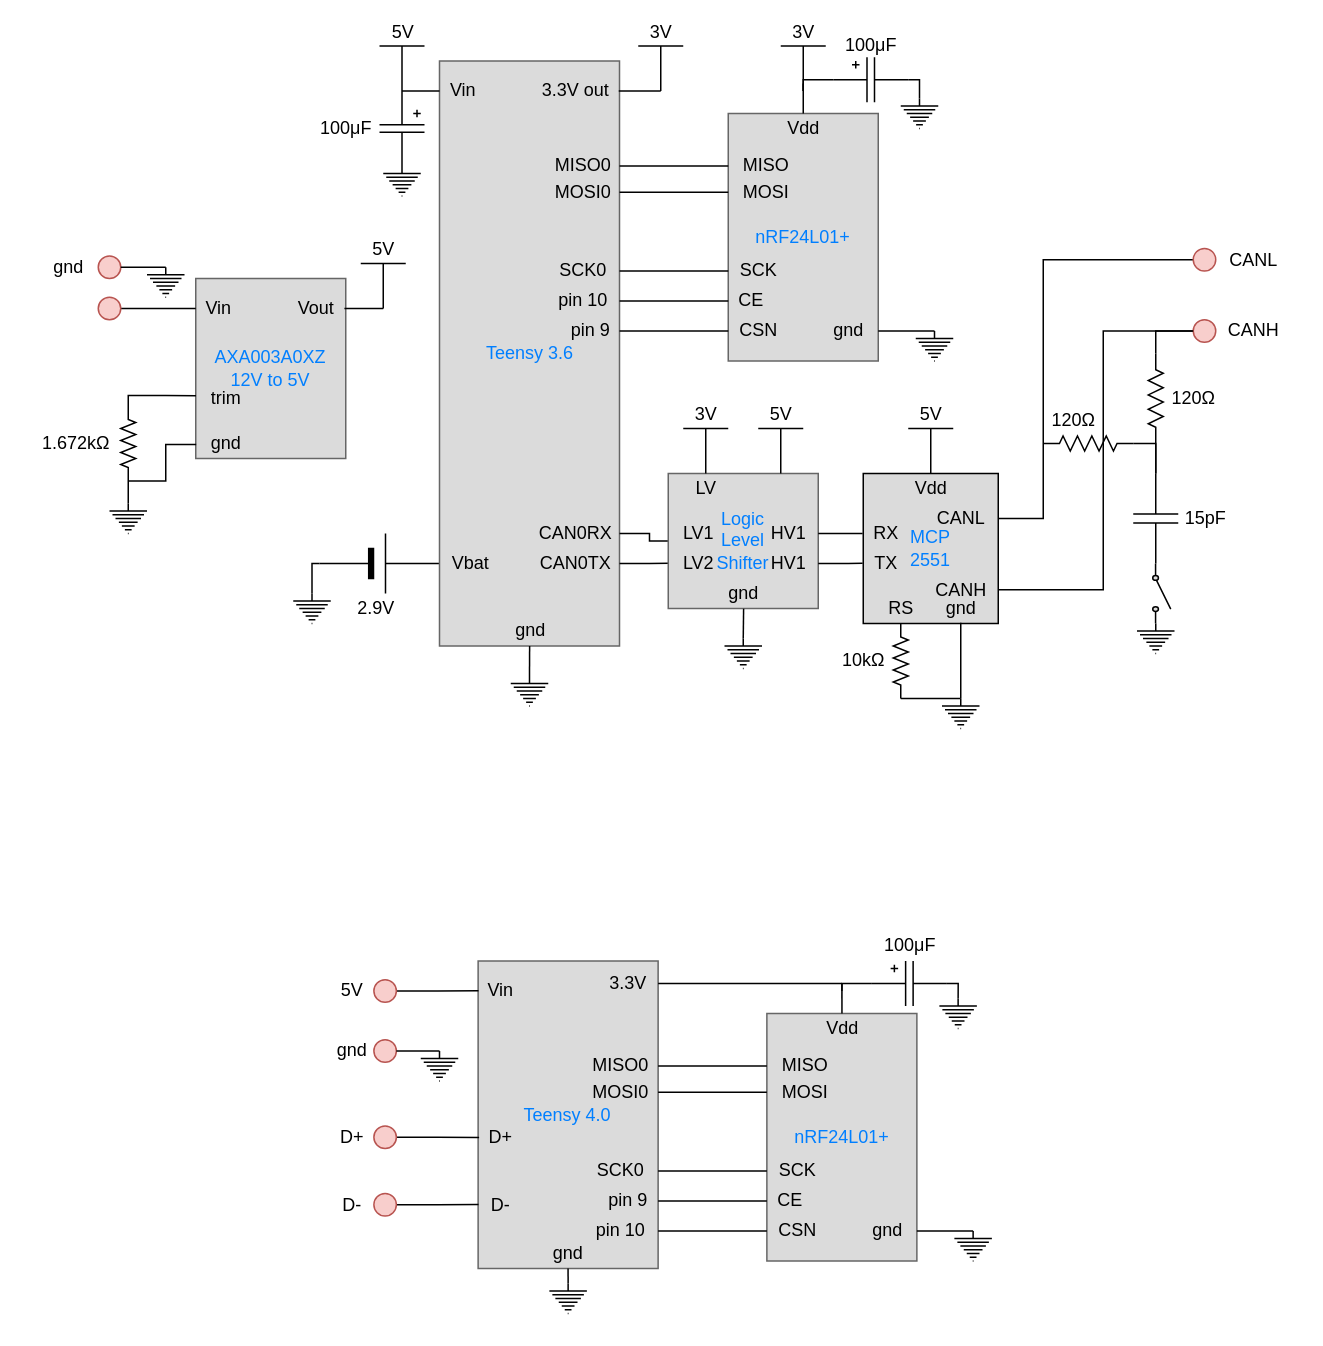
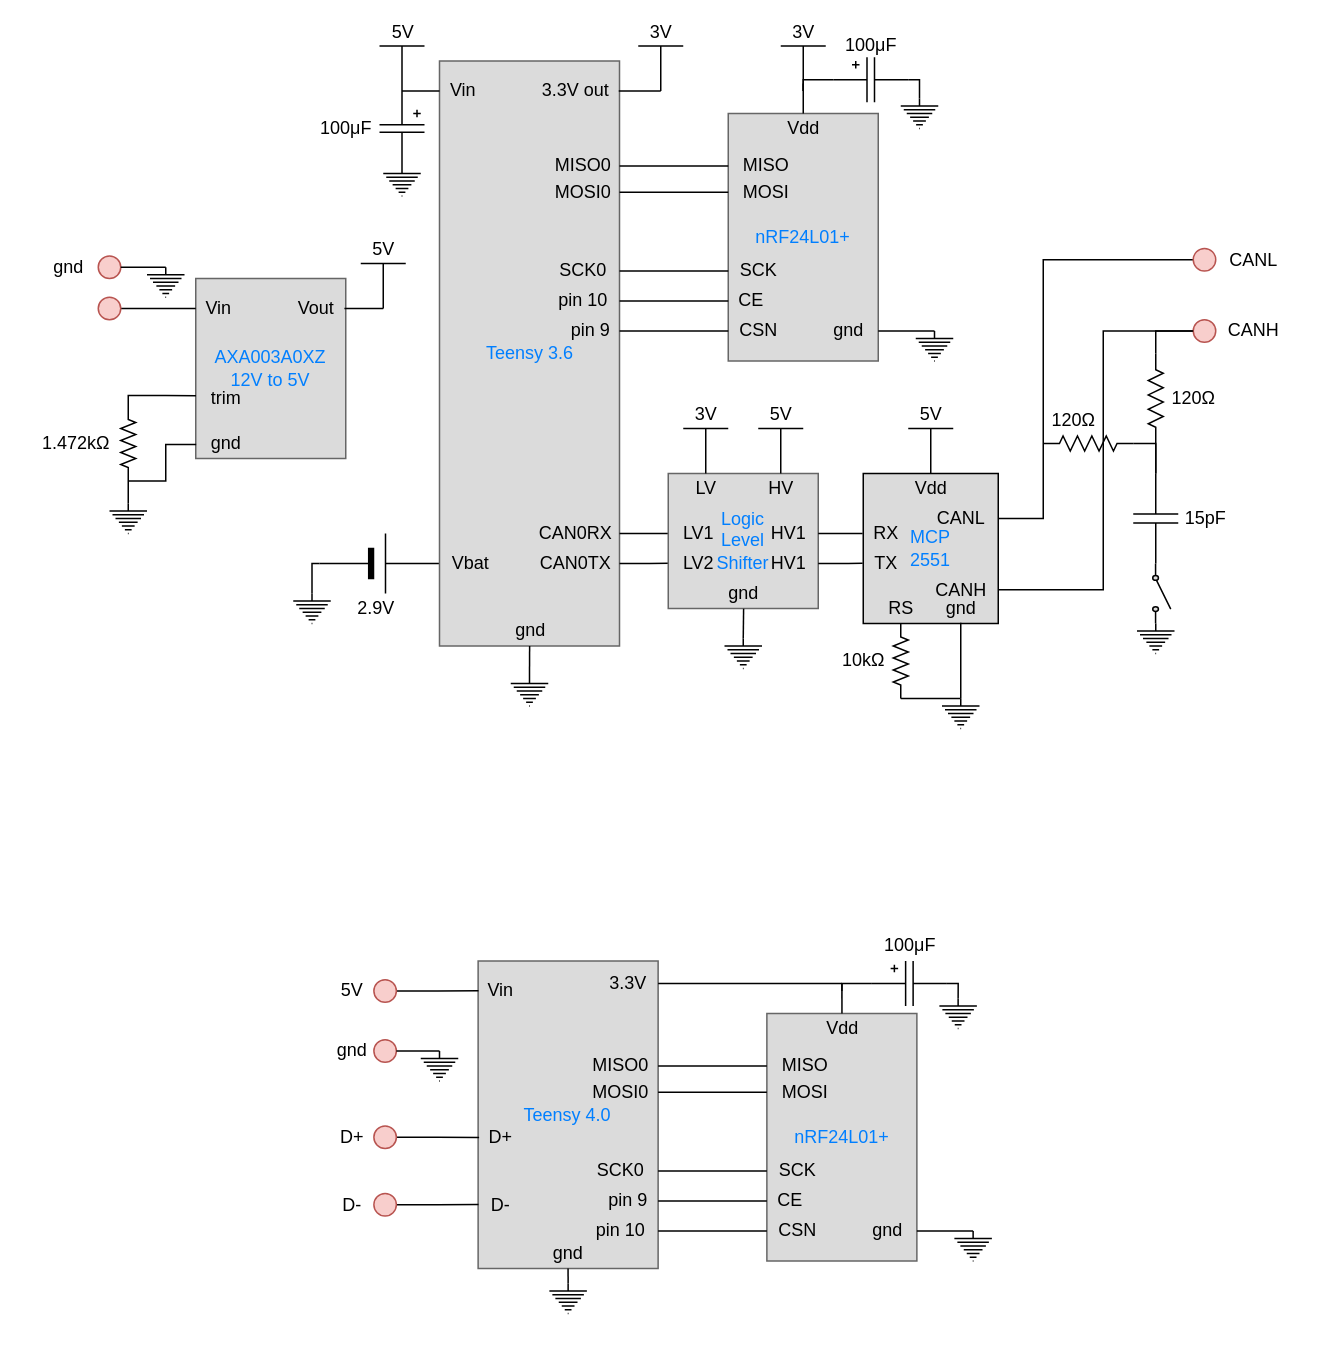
node "1.672kΩ": label "1.672kΩ" -> "1.472kΩ"
node "HV": added
edge "CAN0RX" -- "Logic Level Shifter": now "CAN0RX" -- "LV1"
